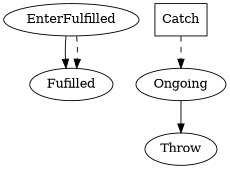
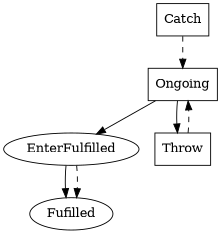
node "Ongoing": shape ellipse -> box
edge "Ongoing" -> "EnterFulfilled": added
edge "Throw" -> "Ongoing": added
node "Throw": shape ellipse -> box
